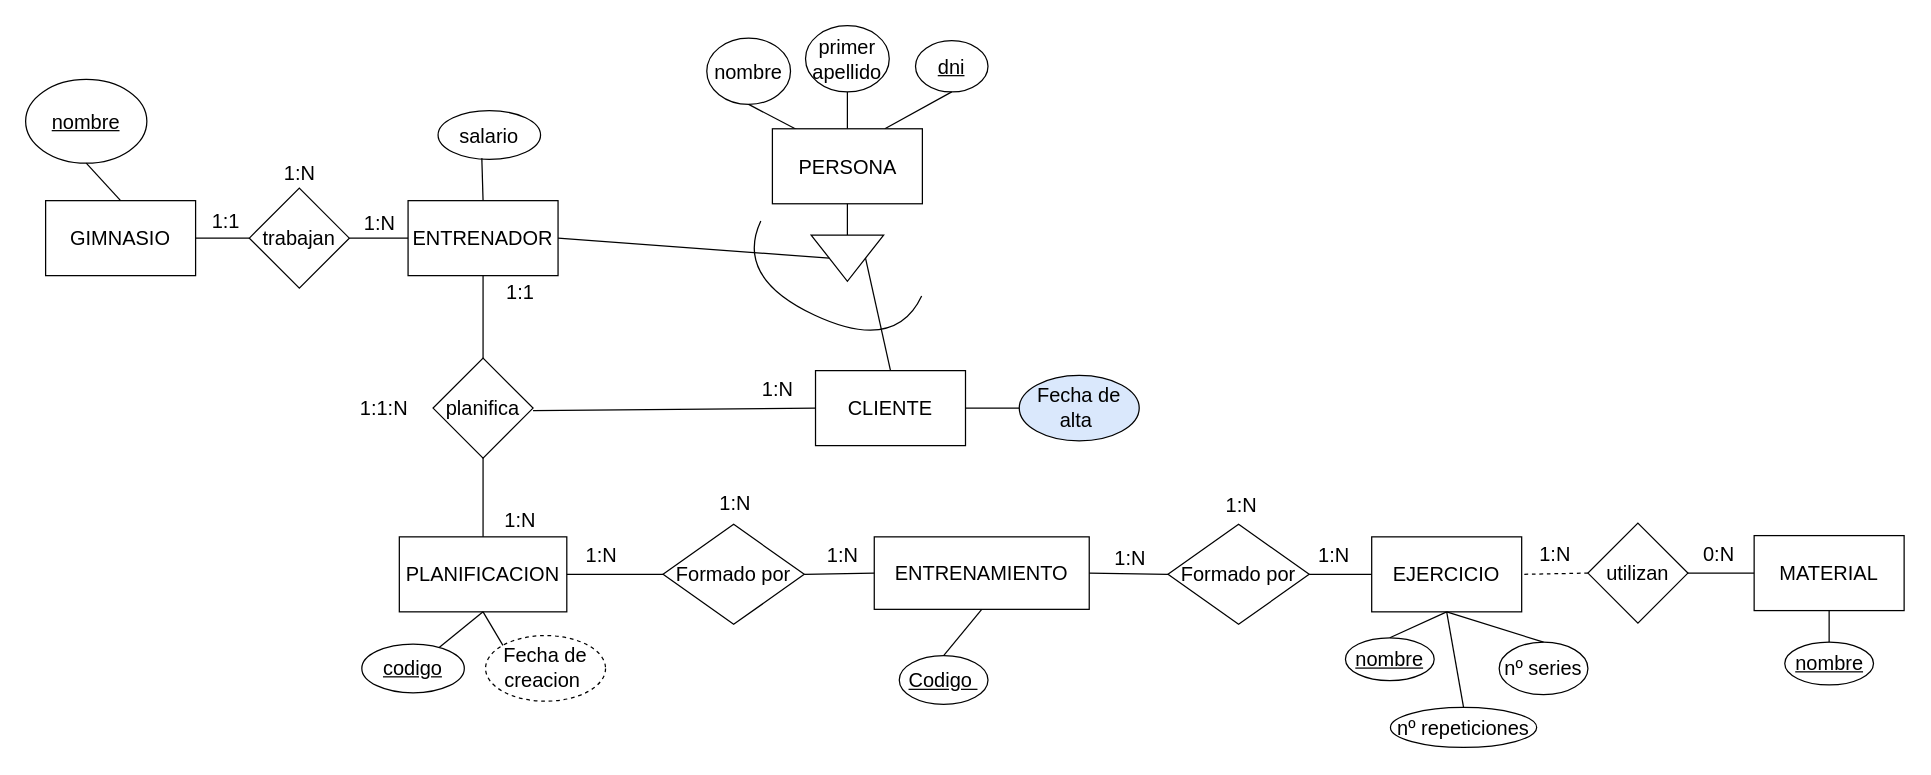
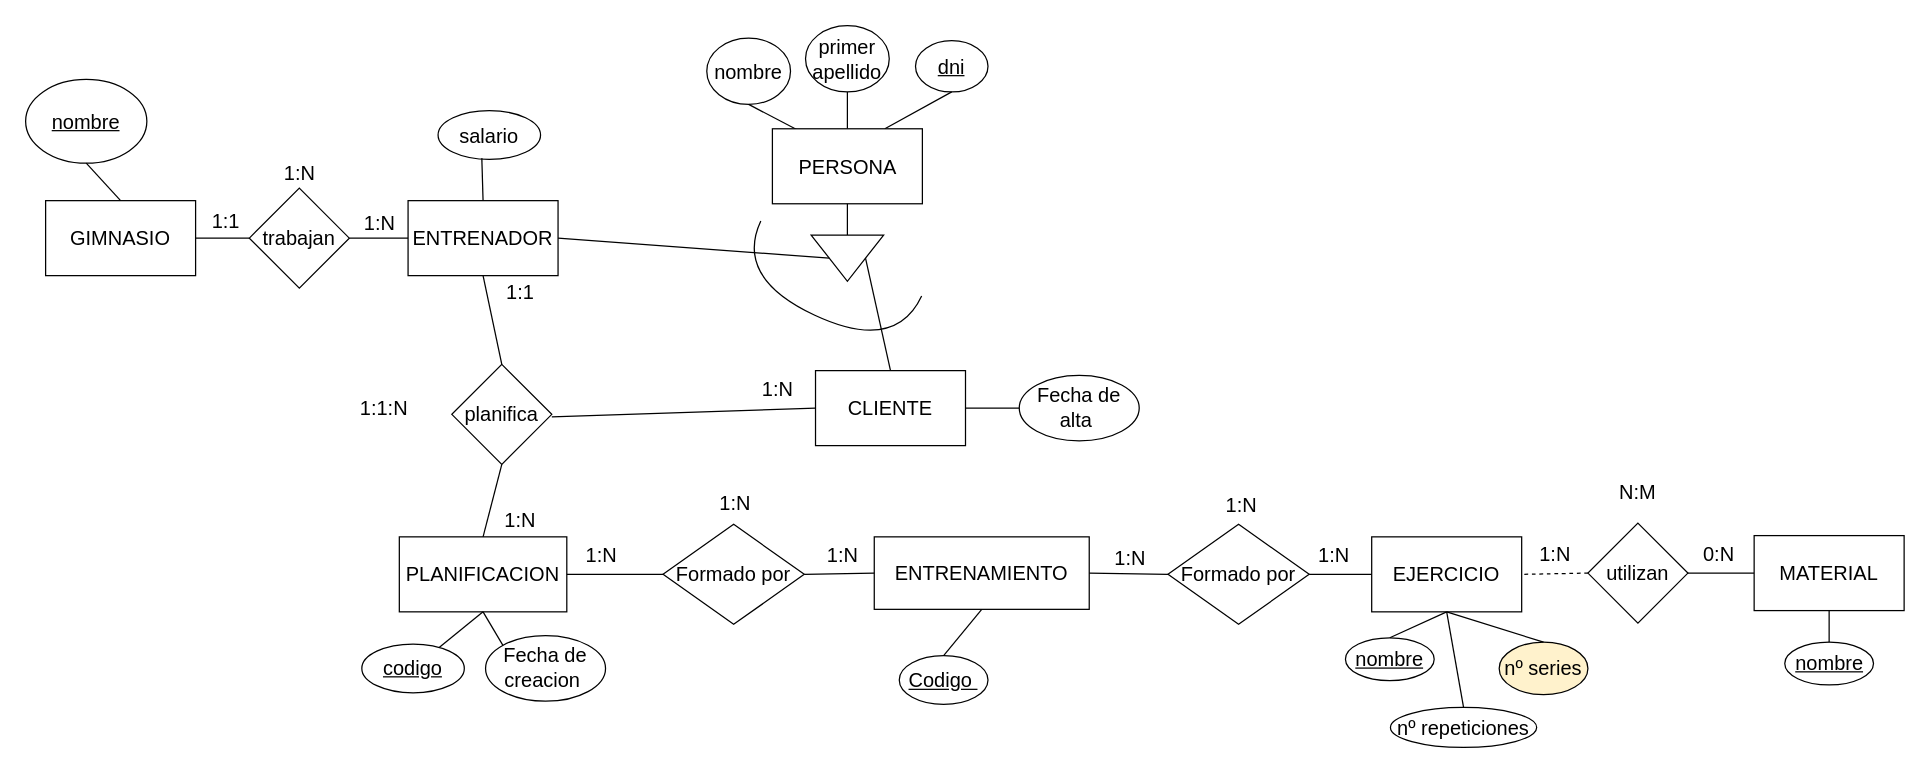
node "planifica": moved (483, 408) -> (502, 414)
node "Fecha de alta": fillcolor #dae8fc -> #ffffff
node "N:M": added
node "Fecha de creacion": style dashed -> solid
node "nº series": fillcolor #ffffff -> #fff2cc
